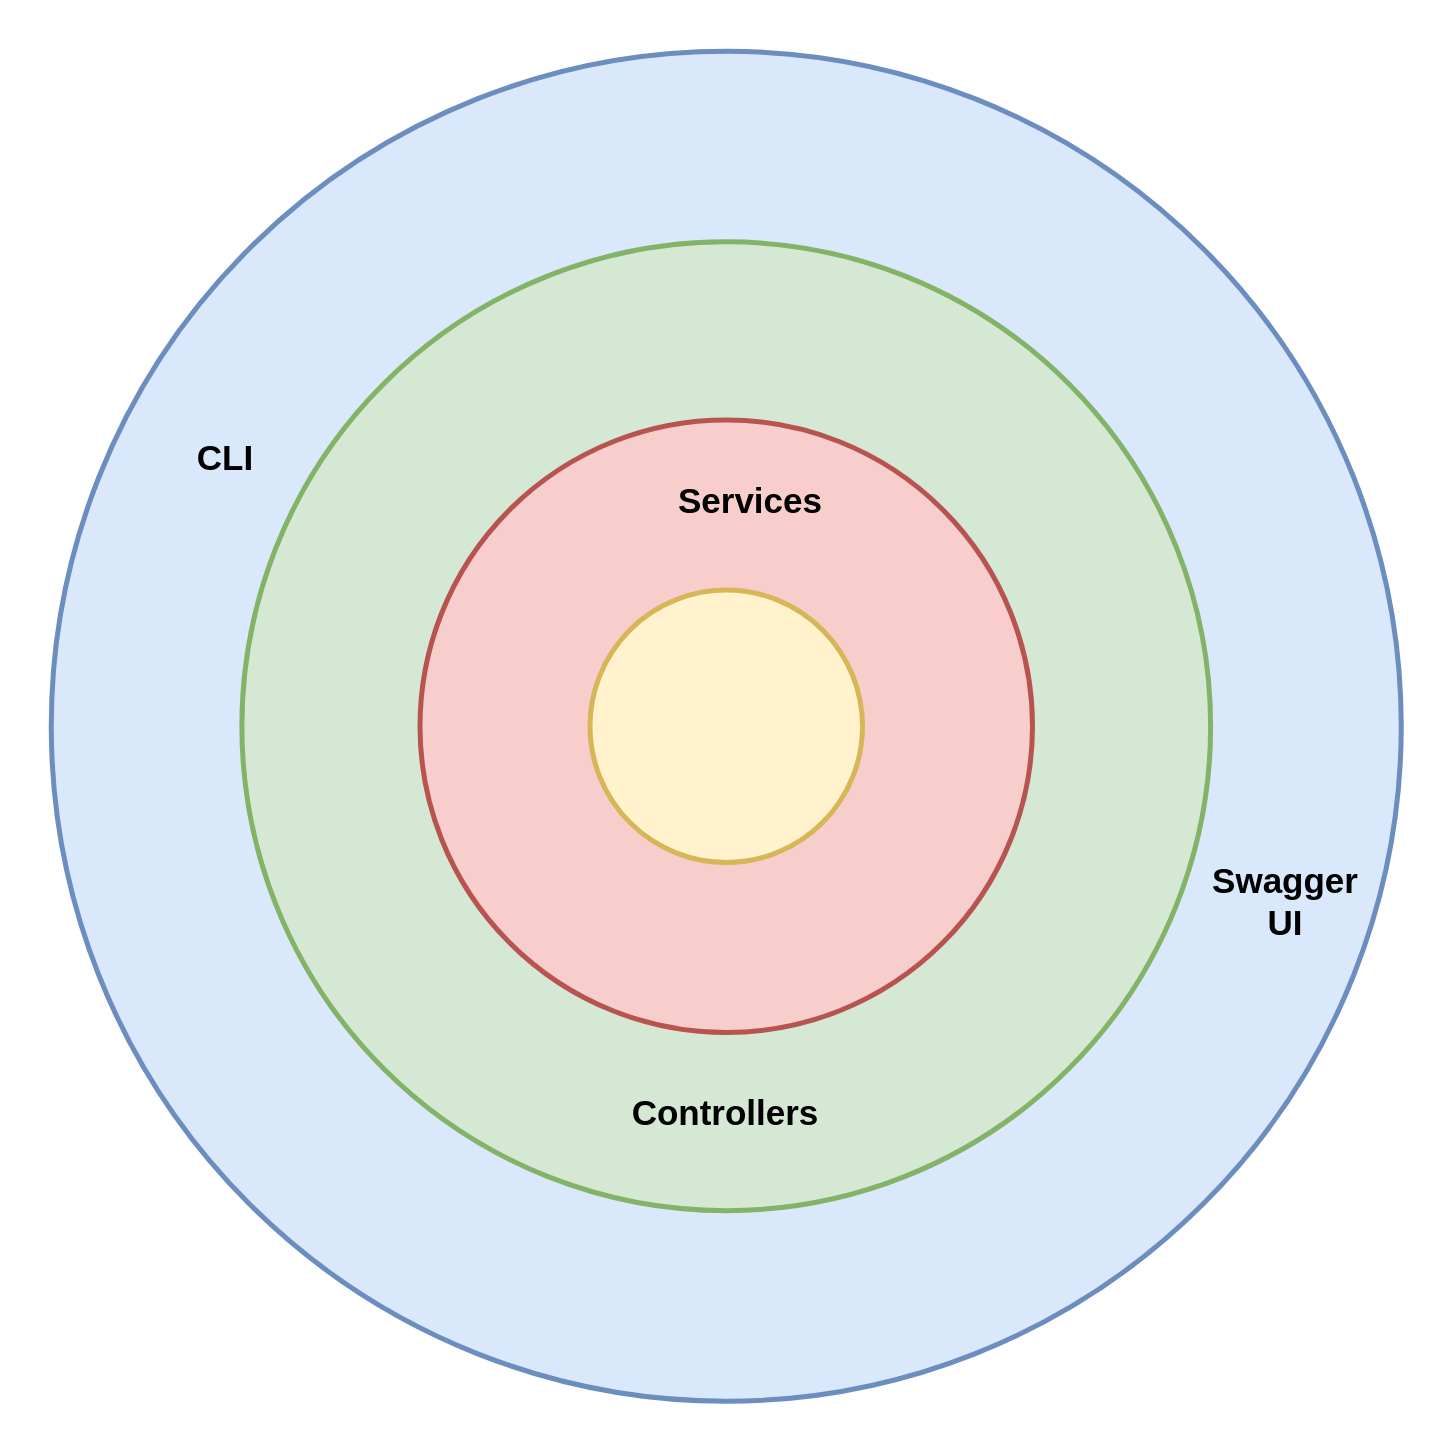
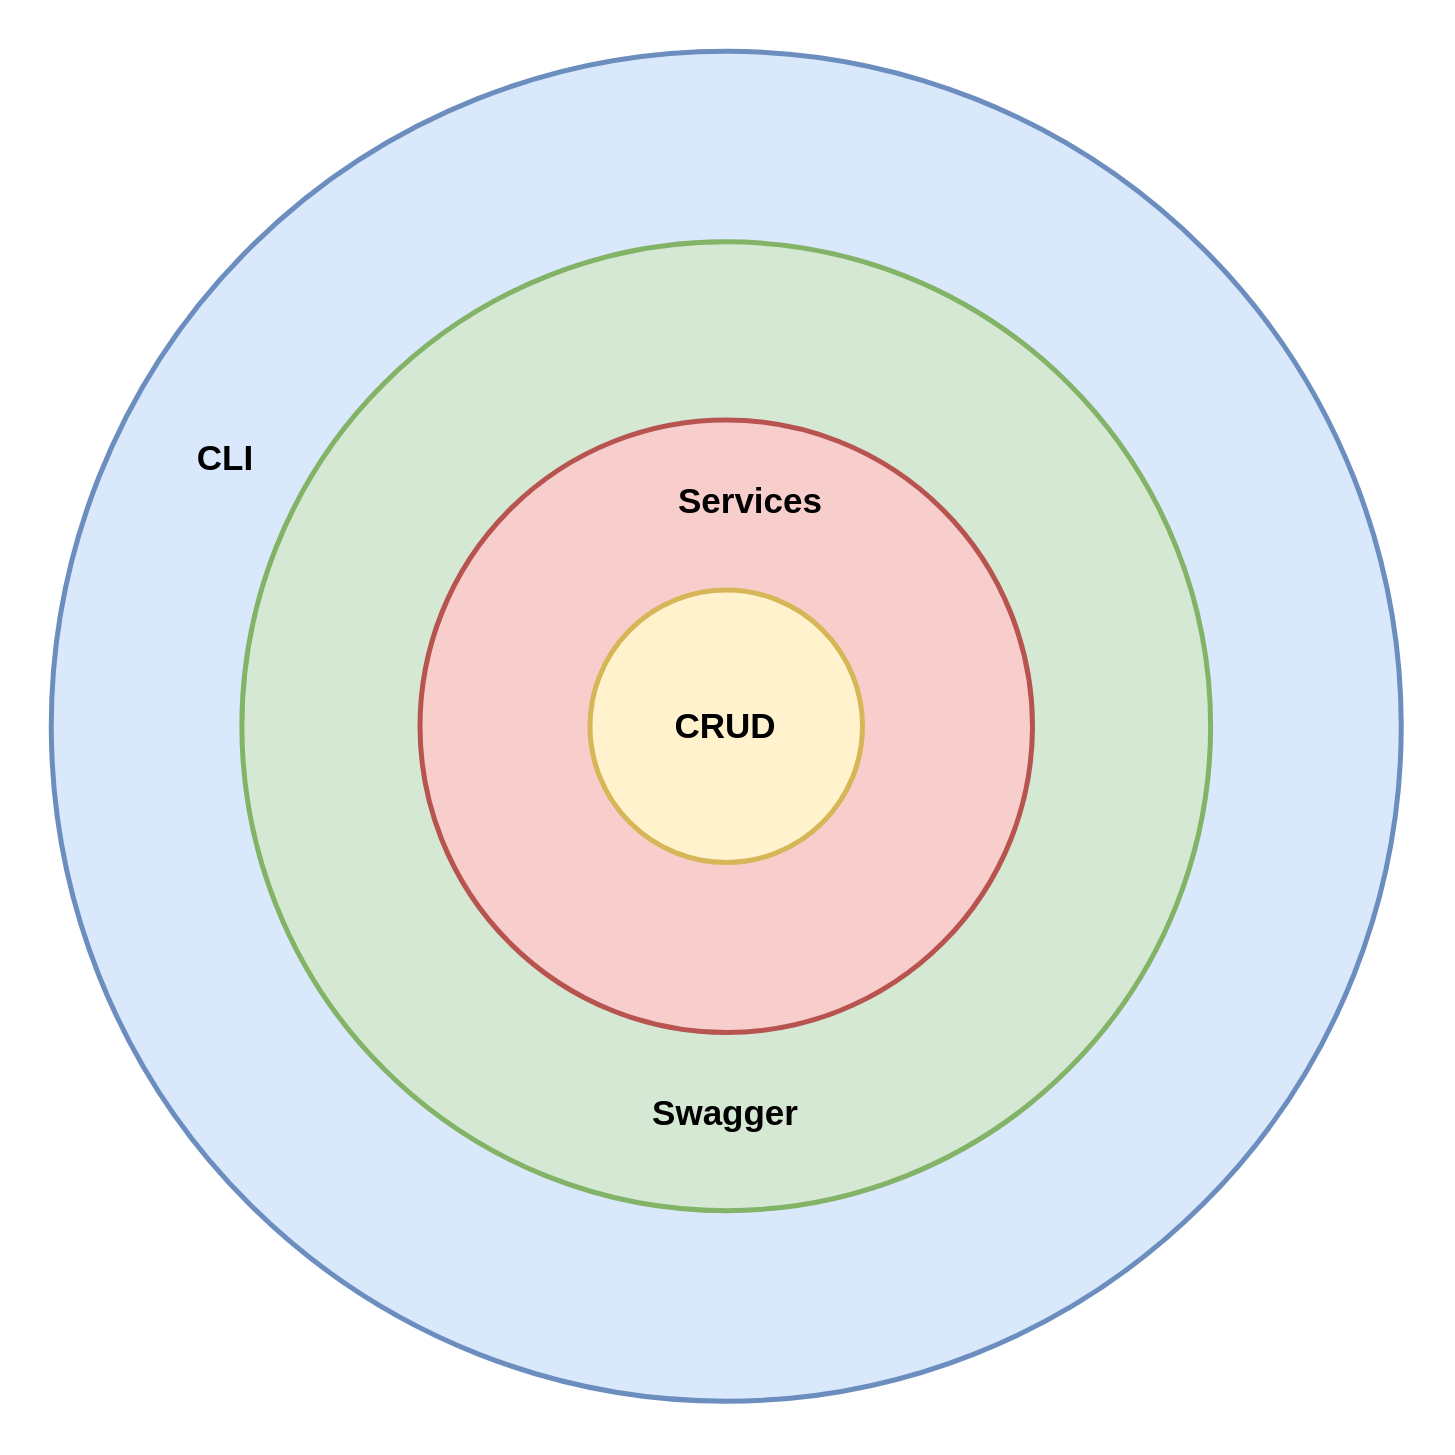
node "CRUD": added
node "Swagger UI": removed
node "Controllers": label "Controllers" -> "Swagger"
